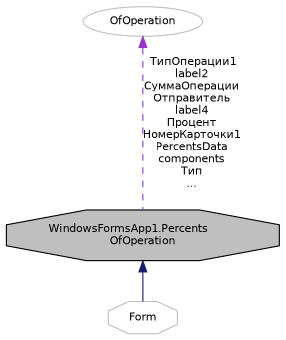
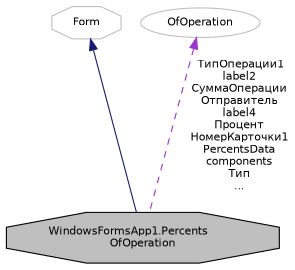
edge "Form" -> "WindowsFormsApp1.Percents OfOperation": reversed
